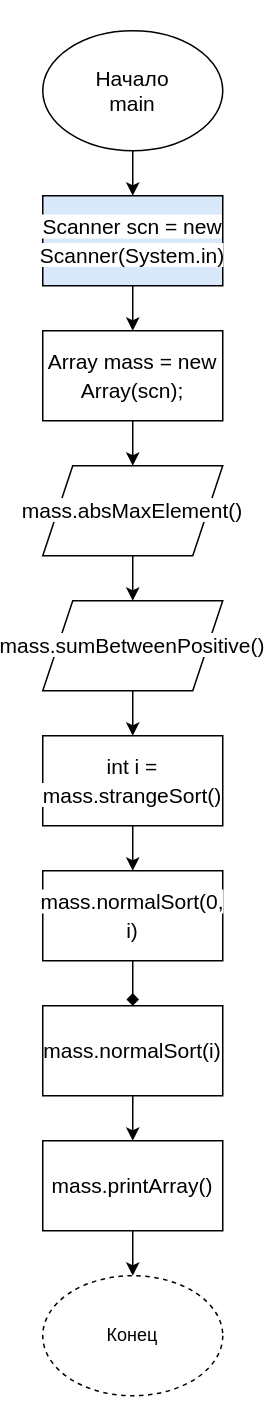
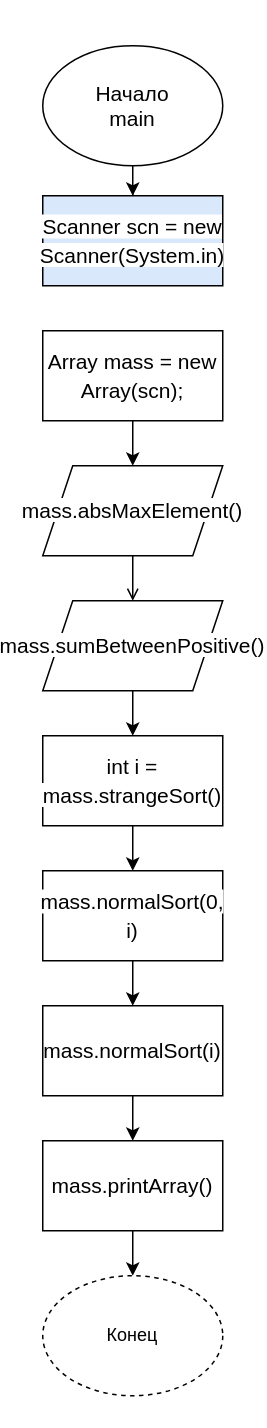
node "Начало main": moved (133, 91) -> (133, 106)
edge "Scanner scn = new Scanner(System.in)" -> "Array mass = new Array(scn);": removed
edge "mass.absMaxElement()" -> "mass.sumBetweenPositive()": arrowhead classic -> open
edge "mass.normalSort(0, i)" -> "mass.normalSort(i)": arrowhead diamond -> classic
